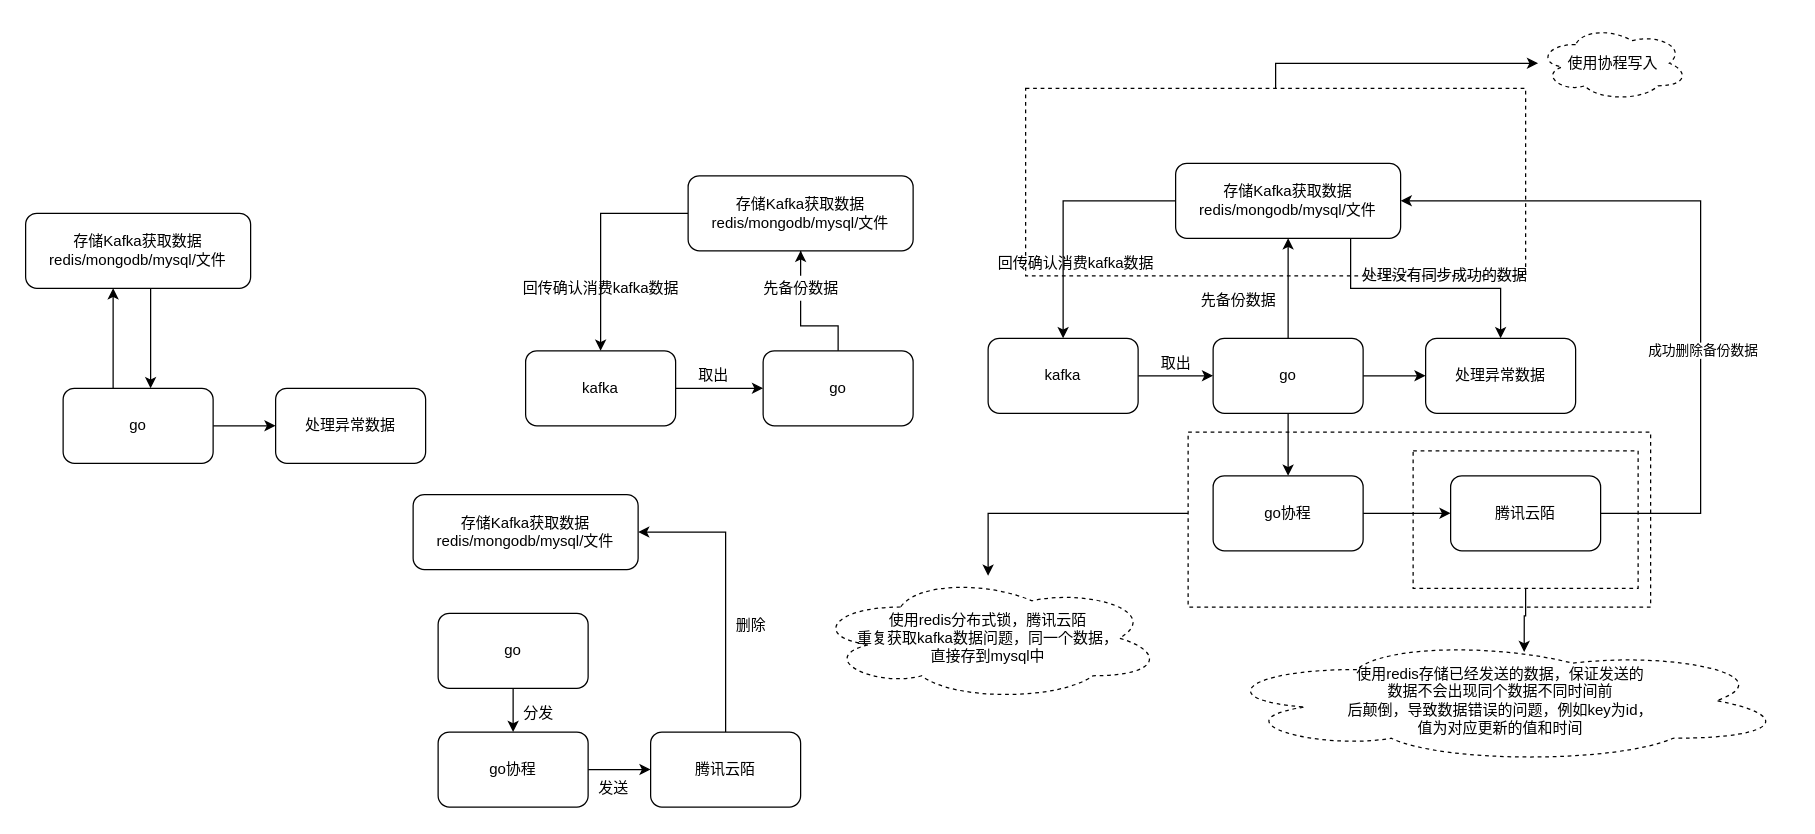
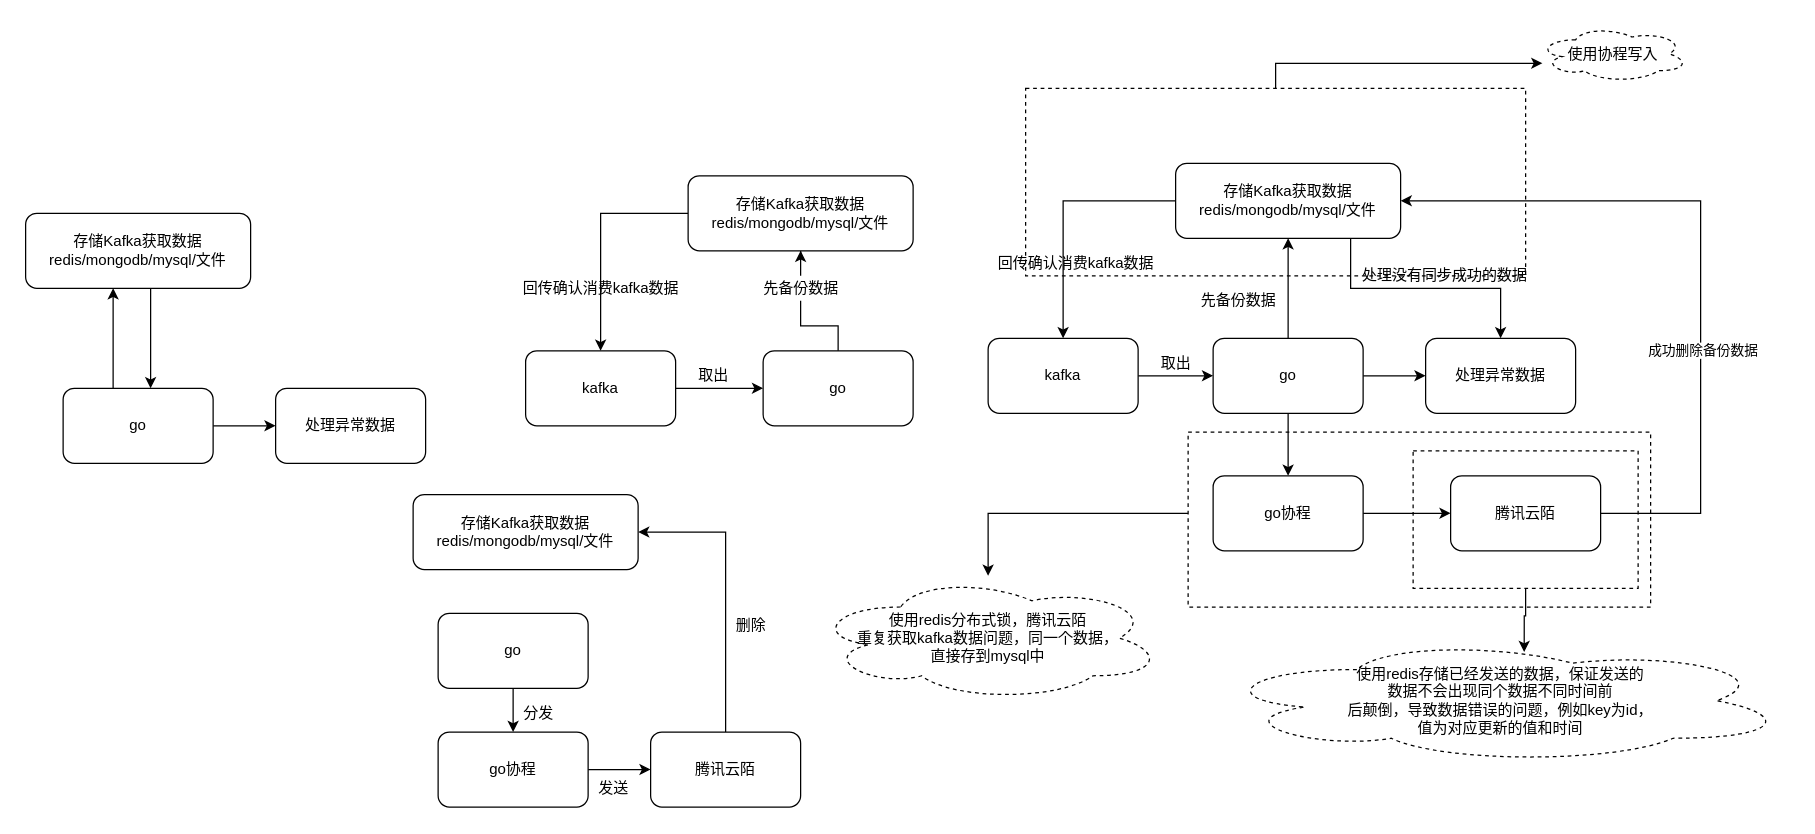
node "使用协程写入": size 150x75 -> 150x56
